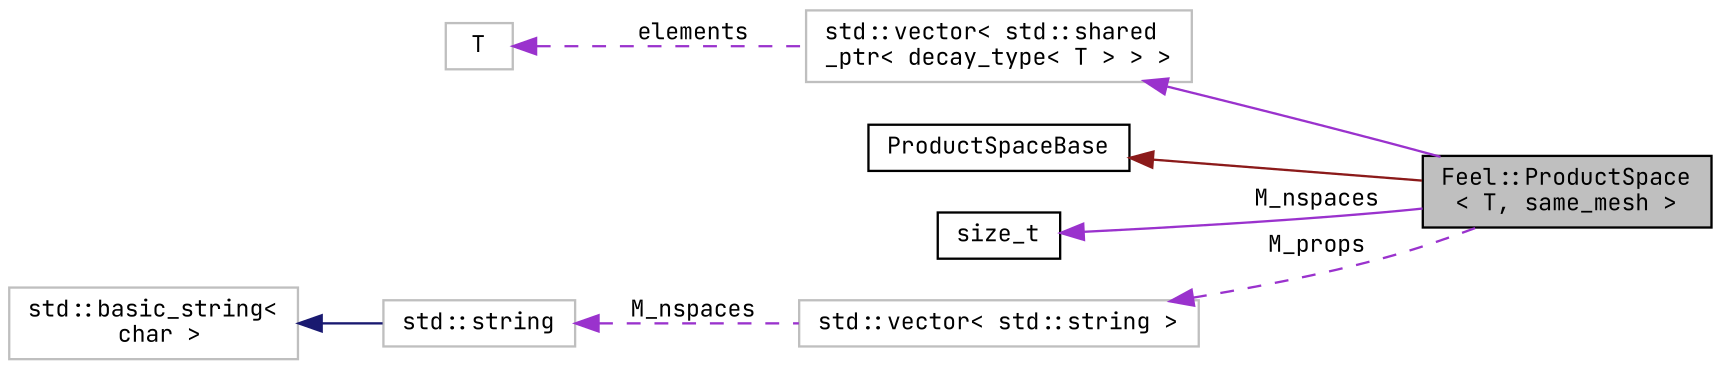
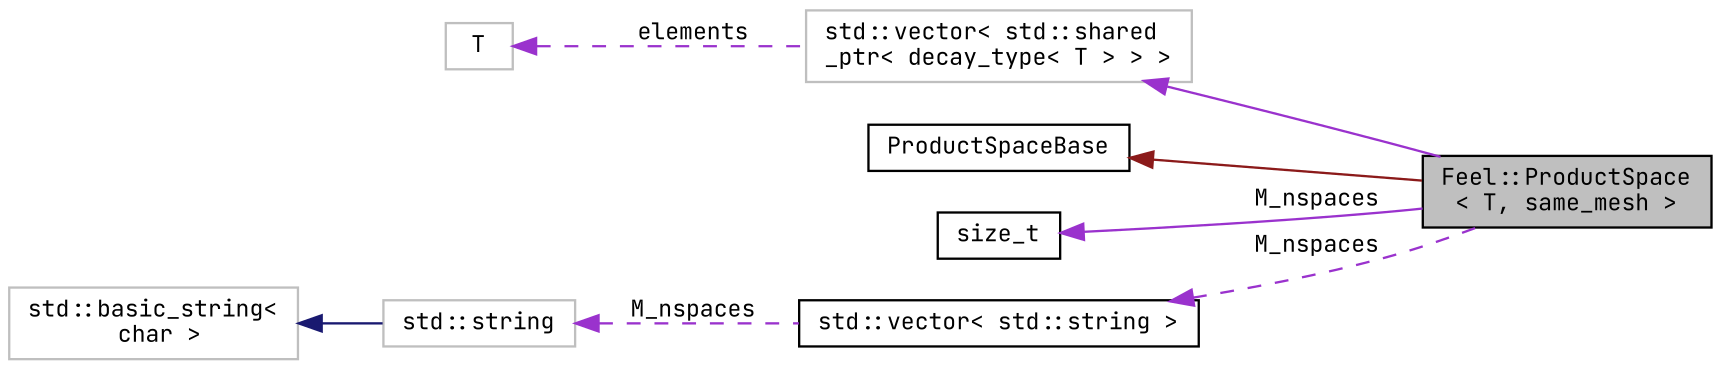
edge "Feel::ProductSpace < T, same_mesh >" -> "std::vector< std::string >": label " M_props" -> " M_nspaces"
node "std::vector< std::string >": color grey75 -> black
